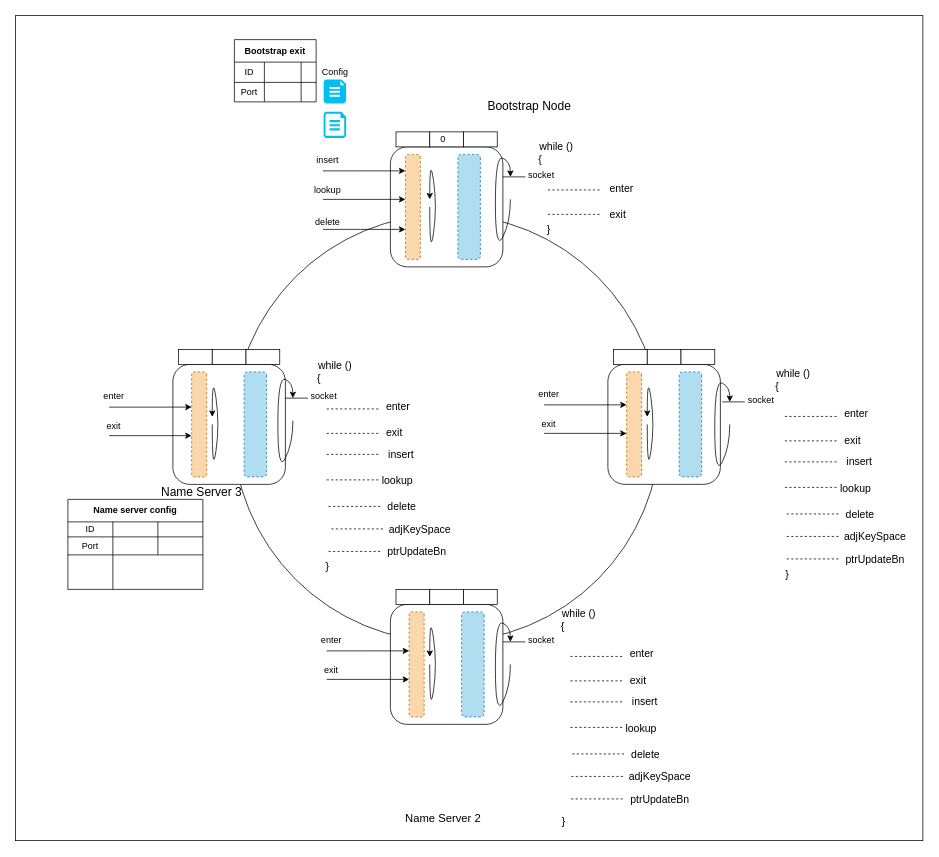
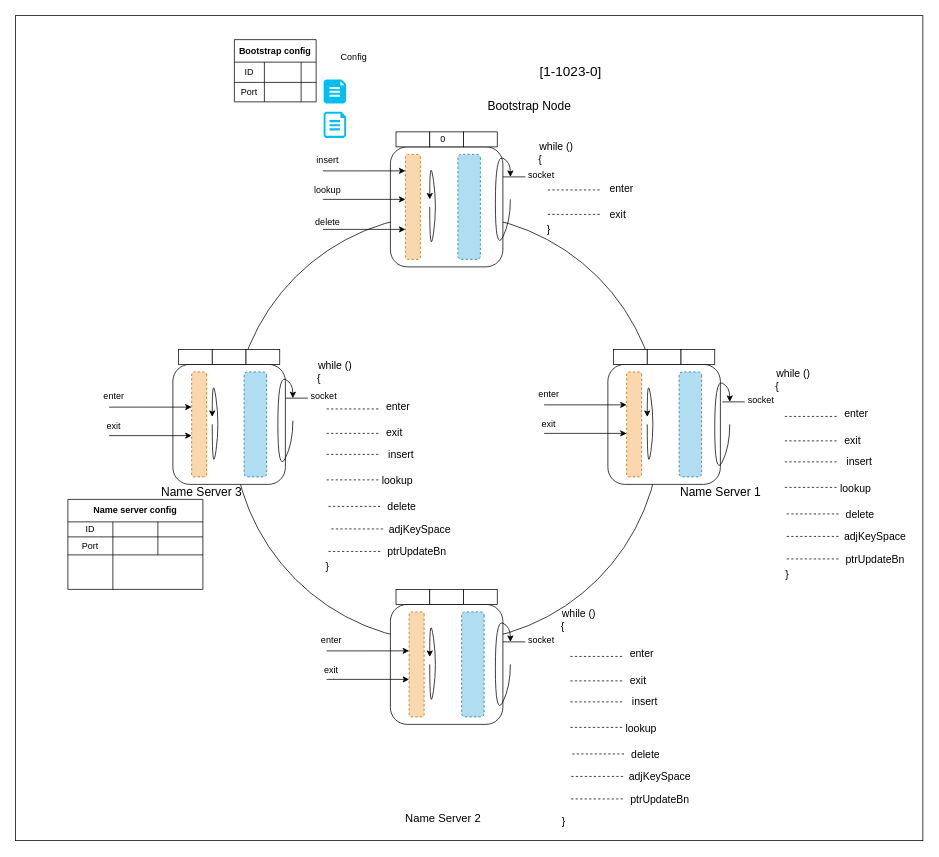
node "Bootstrap exit": label "Bootstrap exit" -> "Bootstrap config"
node "Config": moved (335, 72) -> (354, 57)
node "[1-1023-0]": added
node "Name Server 1": added
